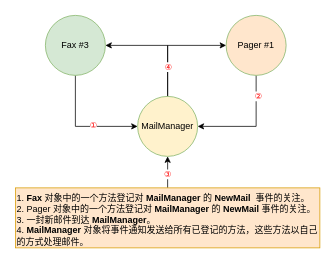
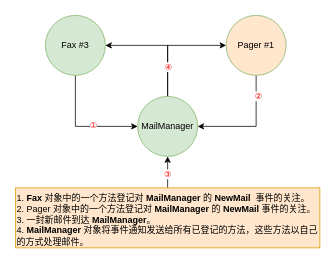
node "MailManager": fillcolor #fff2cc -> #d5e8d4
